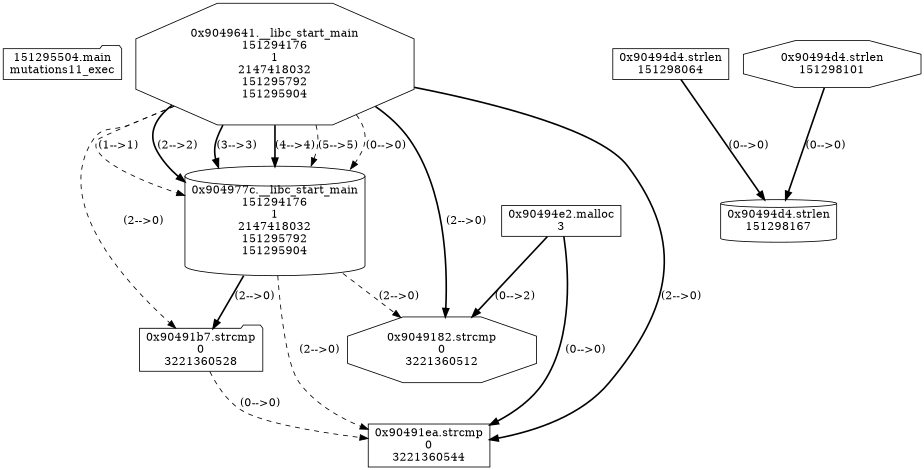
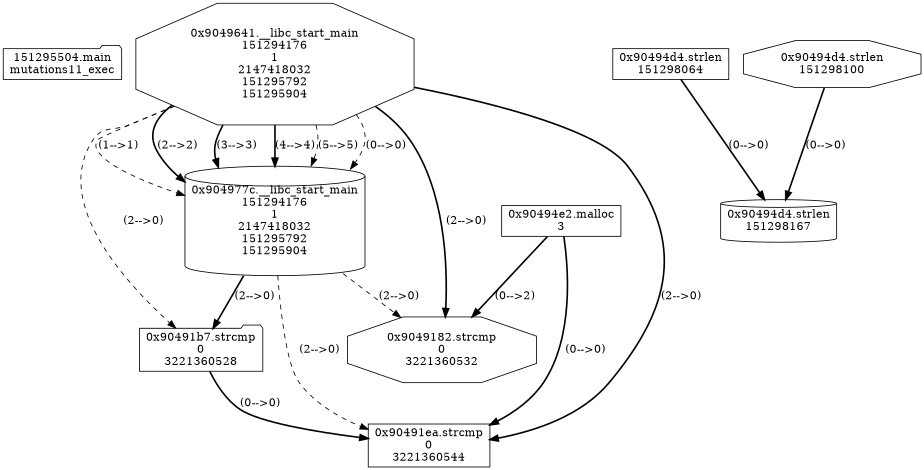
node "0x90494d4.strlen 151298101": label "0x90494d4.strlen 151298101" -> "0x90494d4.strlen 151298100"
node "0x9049182.strcmp 0 3221360512": label "0x9049182.strcmp 0 3221360512" -> "0x9049182.strcmp 0 3221360532"
edge "0x90491b7.strcmp 0 3221360528" -> "0x90491ea.strcmp 0 3221360544": style dashed -> bold
